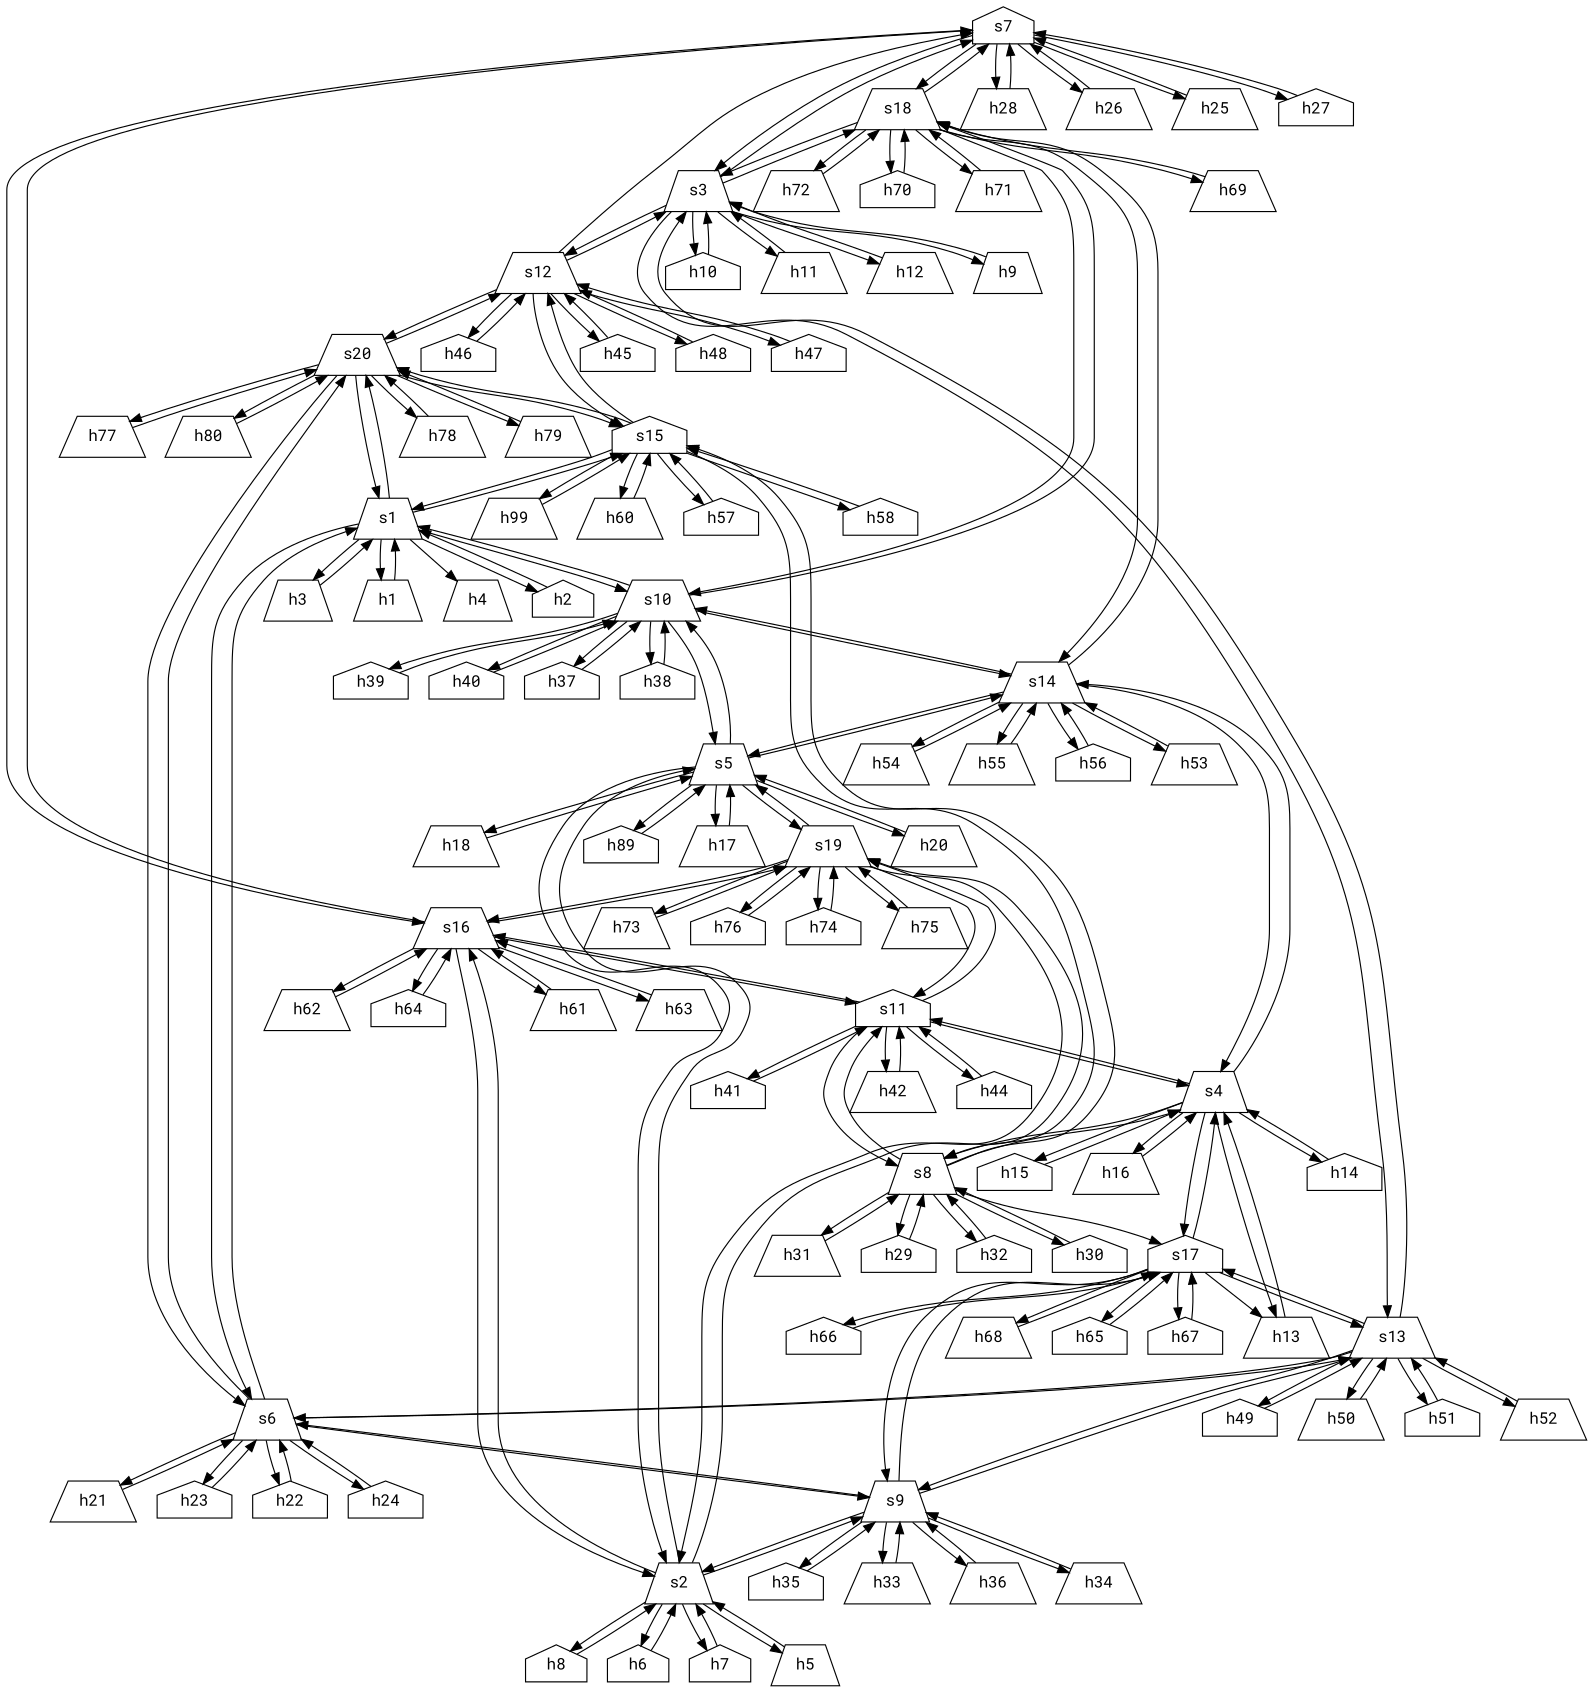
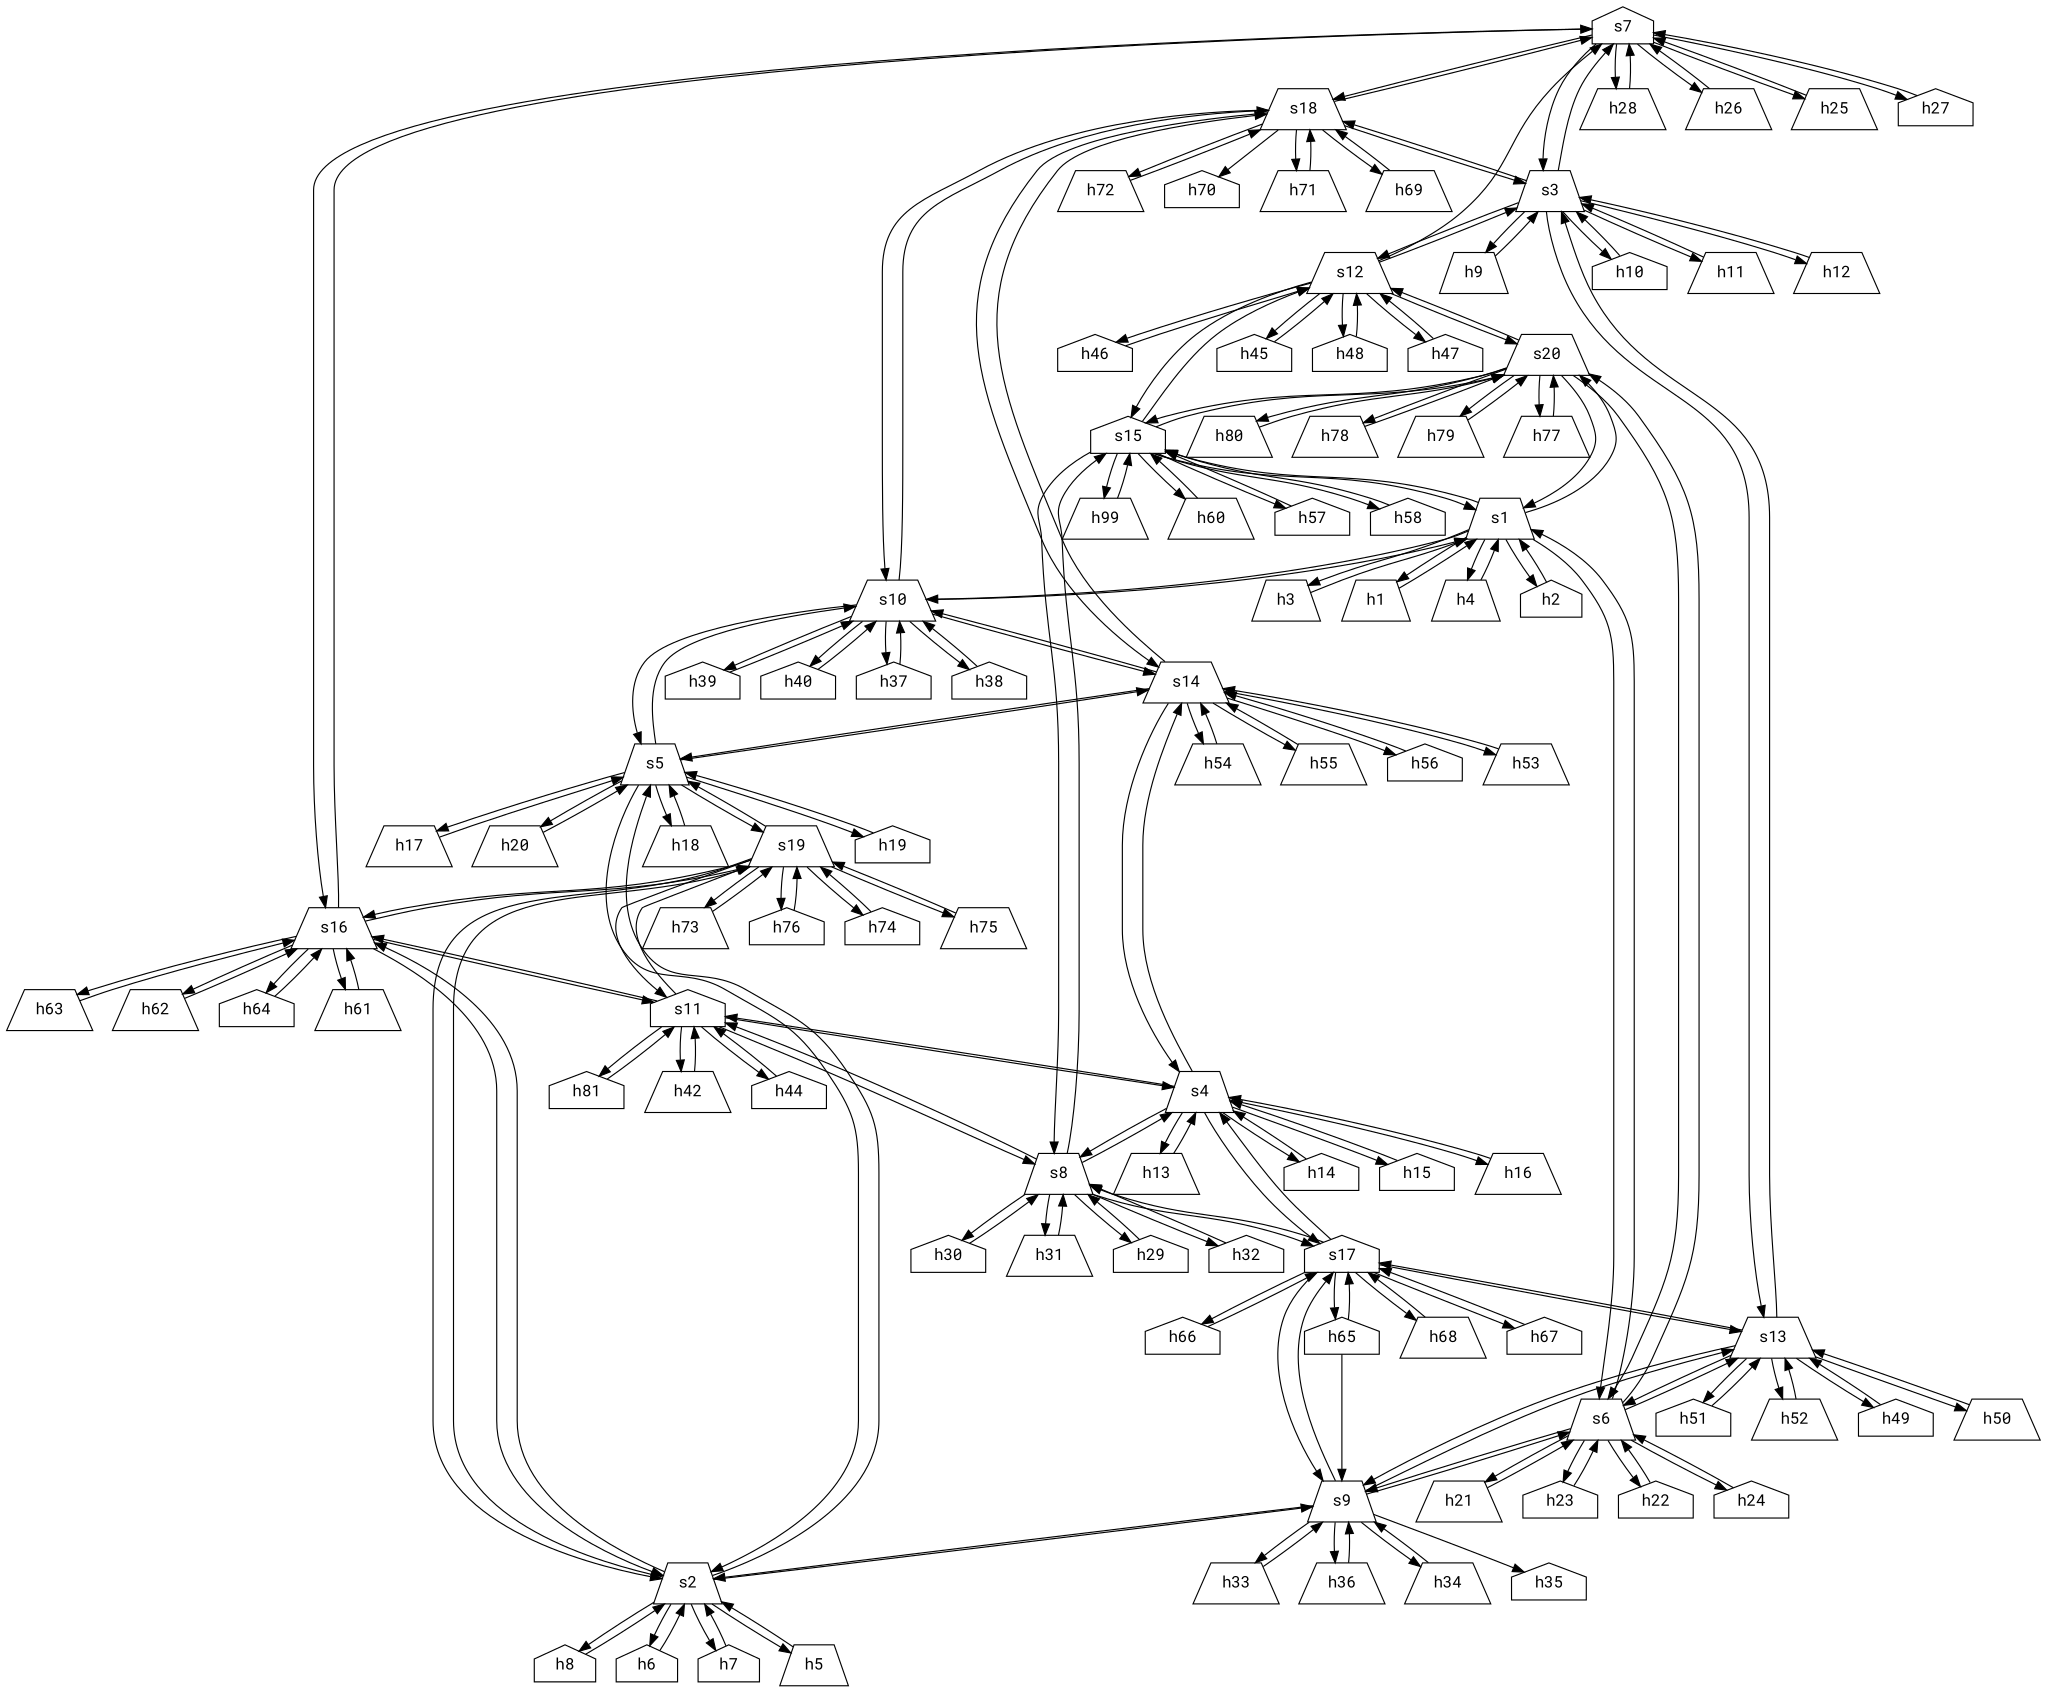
edge "h70" -> "s18": removed
edge "h4" -> "s1": added
node "h89": label "h89" -> "h19"
node "h41": label "h41" -> "h81"
edge "s17" -> "h13": now "s17" -> "s8"
edge "h35" -> "s9": now "h65" -> "s9"
